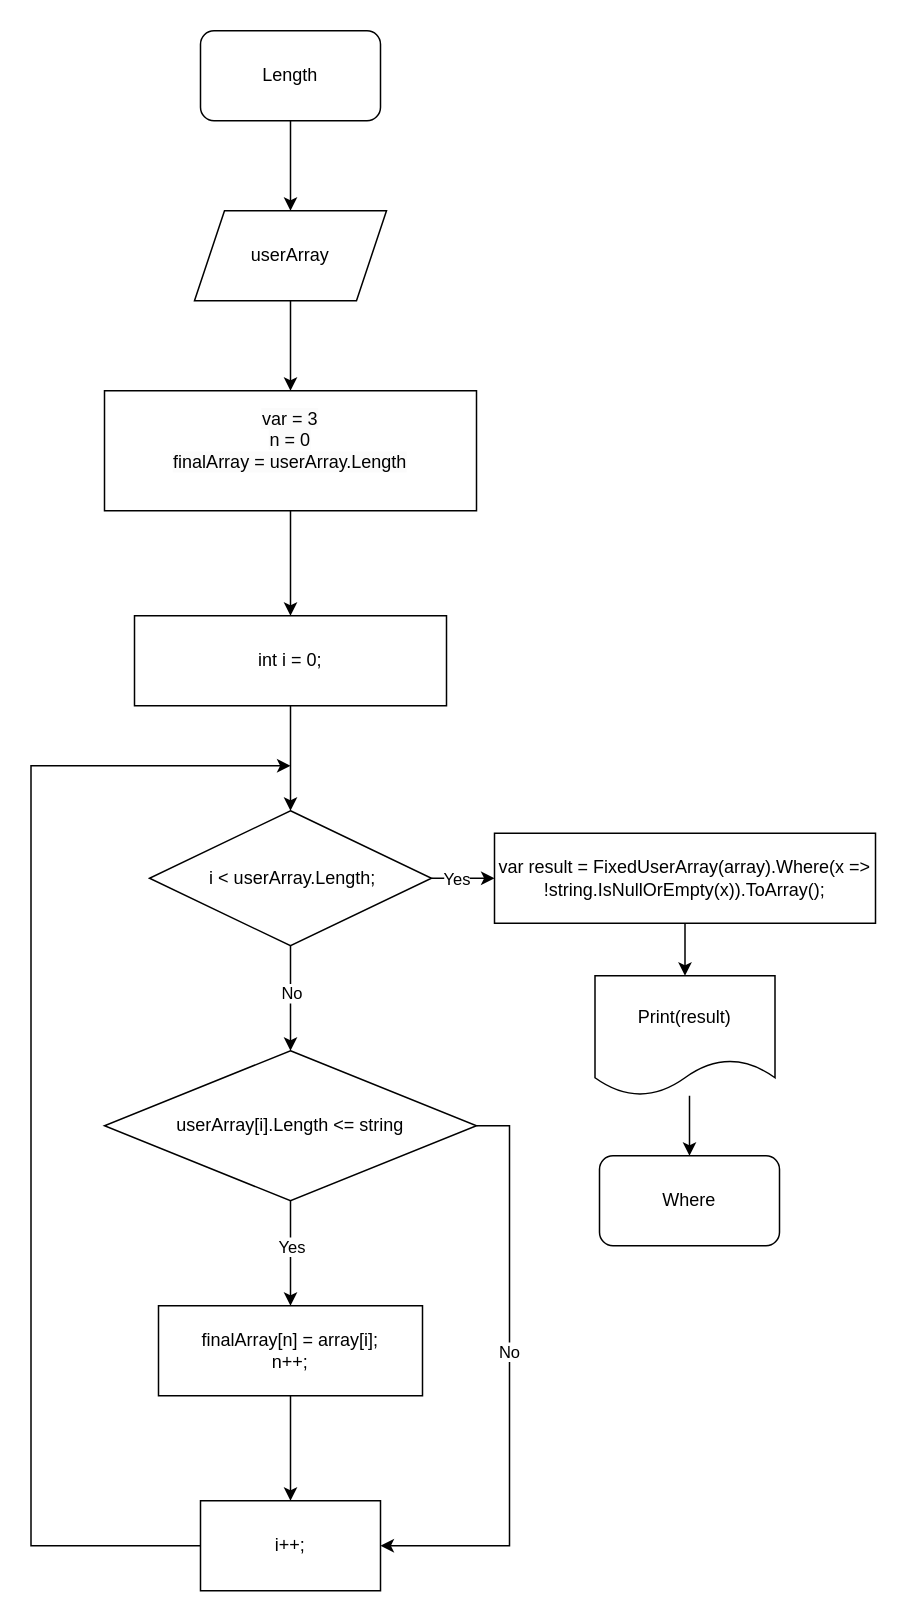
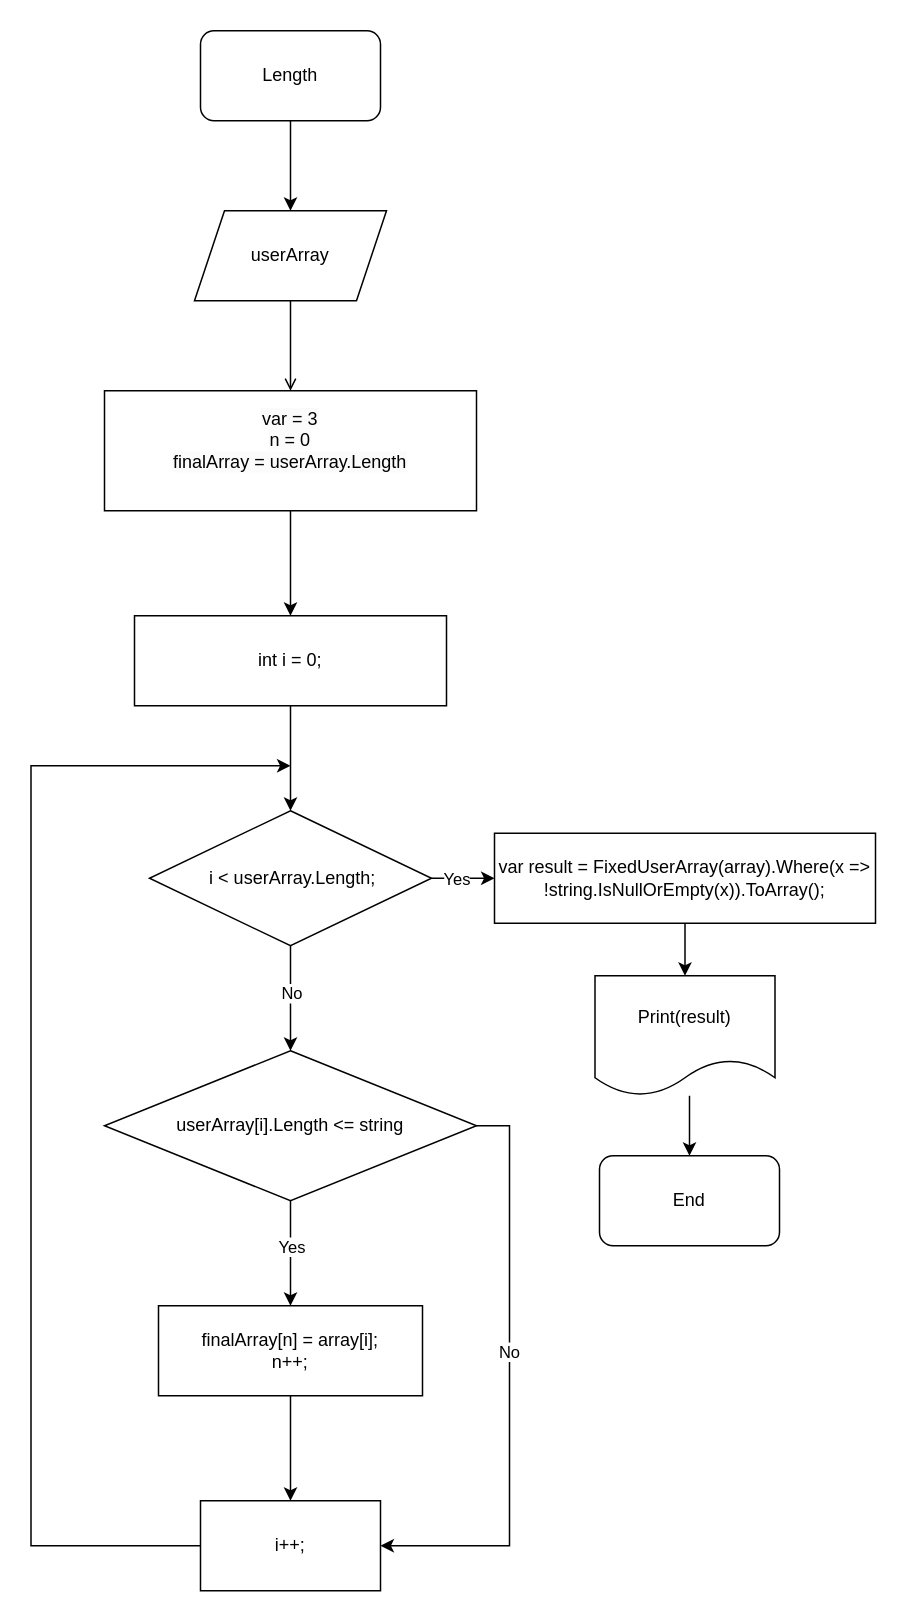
edge "userArray" -> "var = 3n = 0finalArray = userArray.Length": arrowhead classic -> open
node "Where": label "Where" -> "End"
